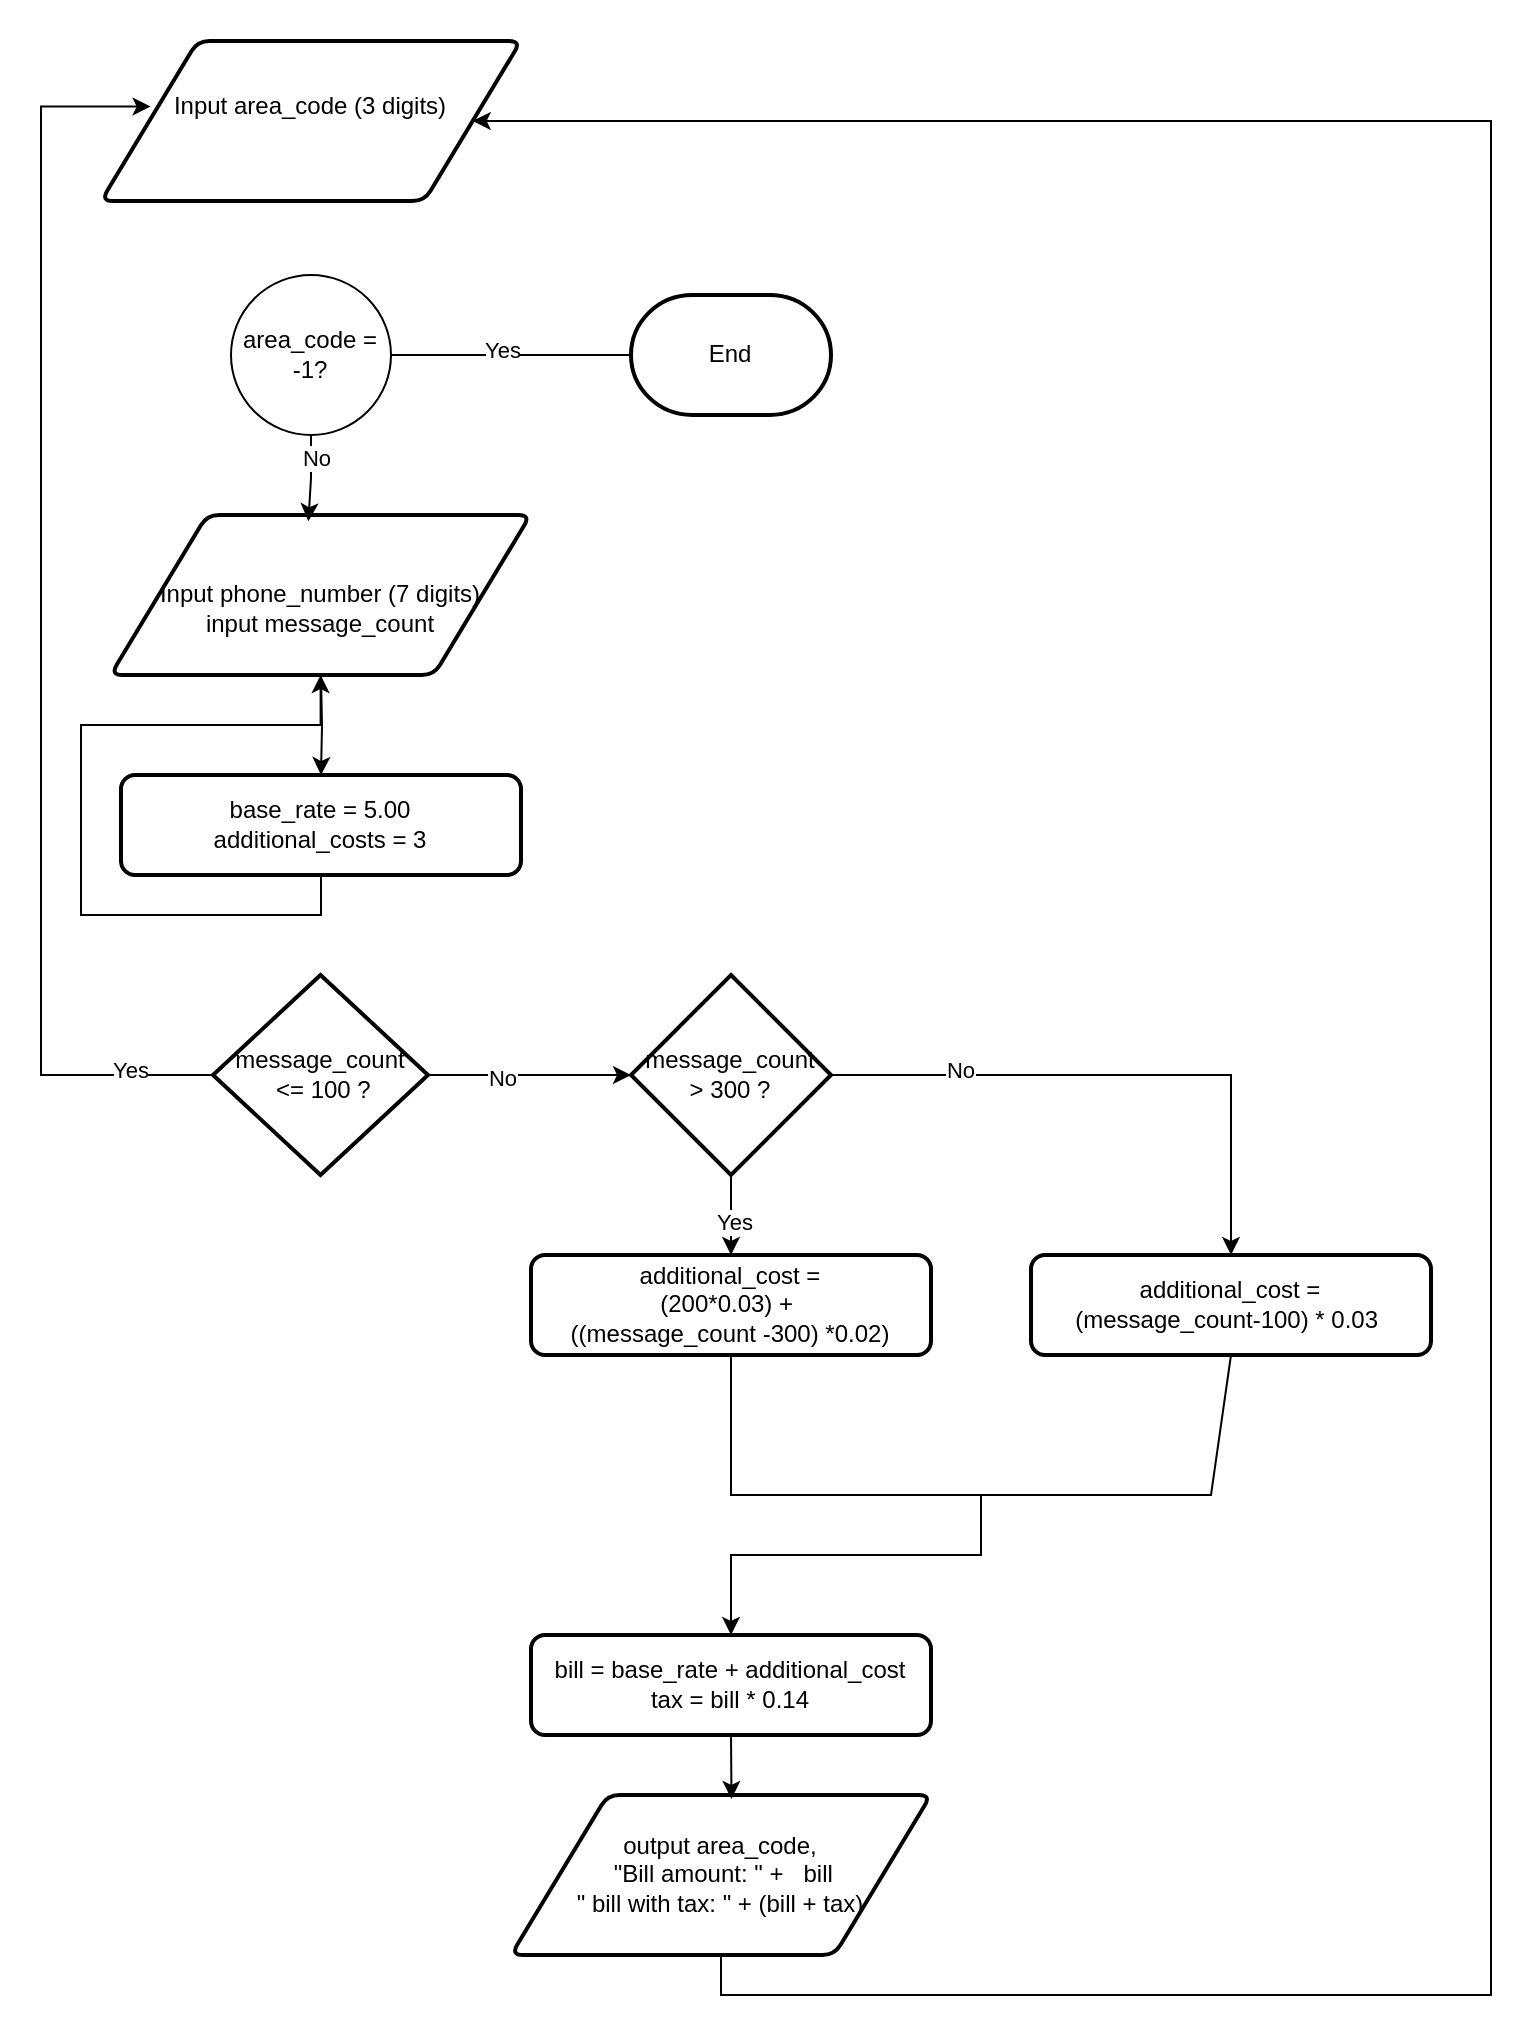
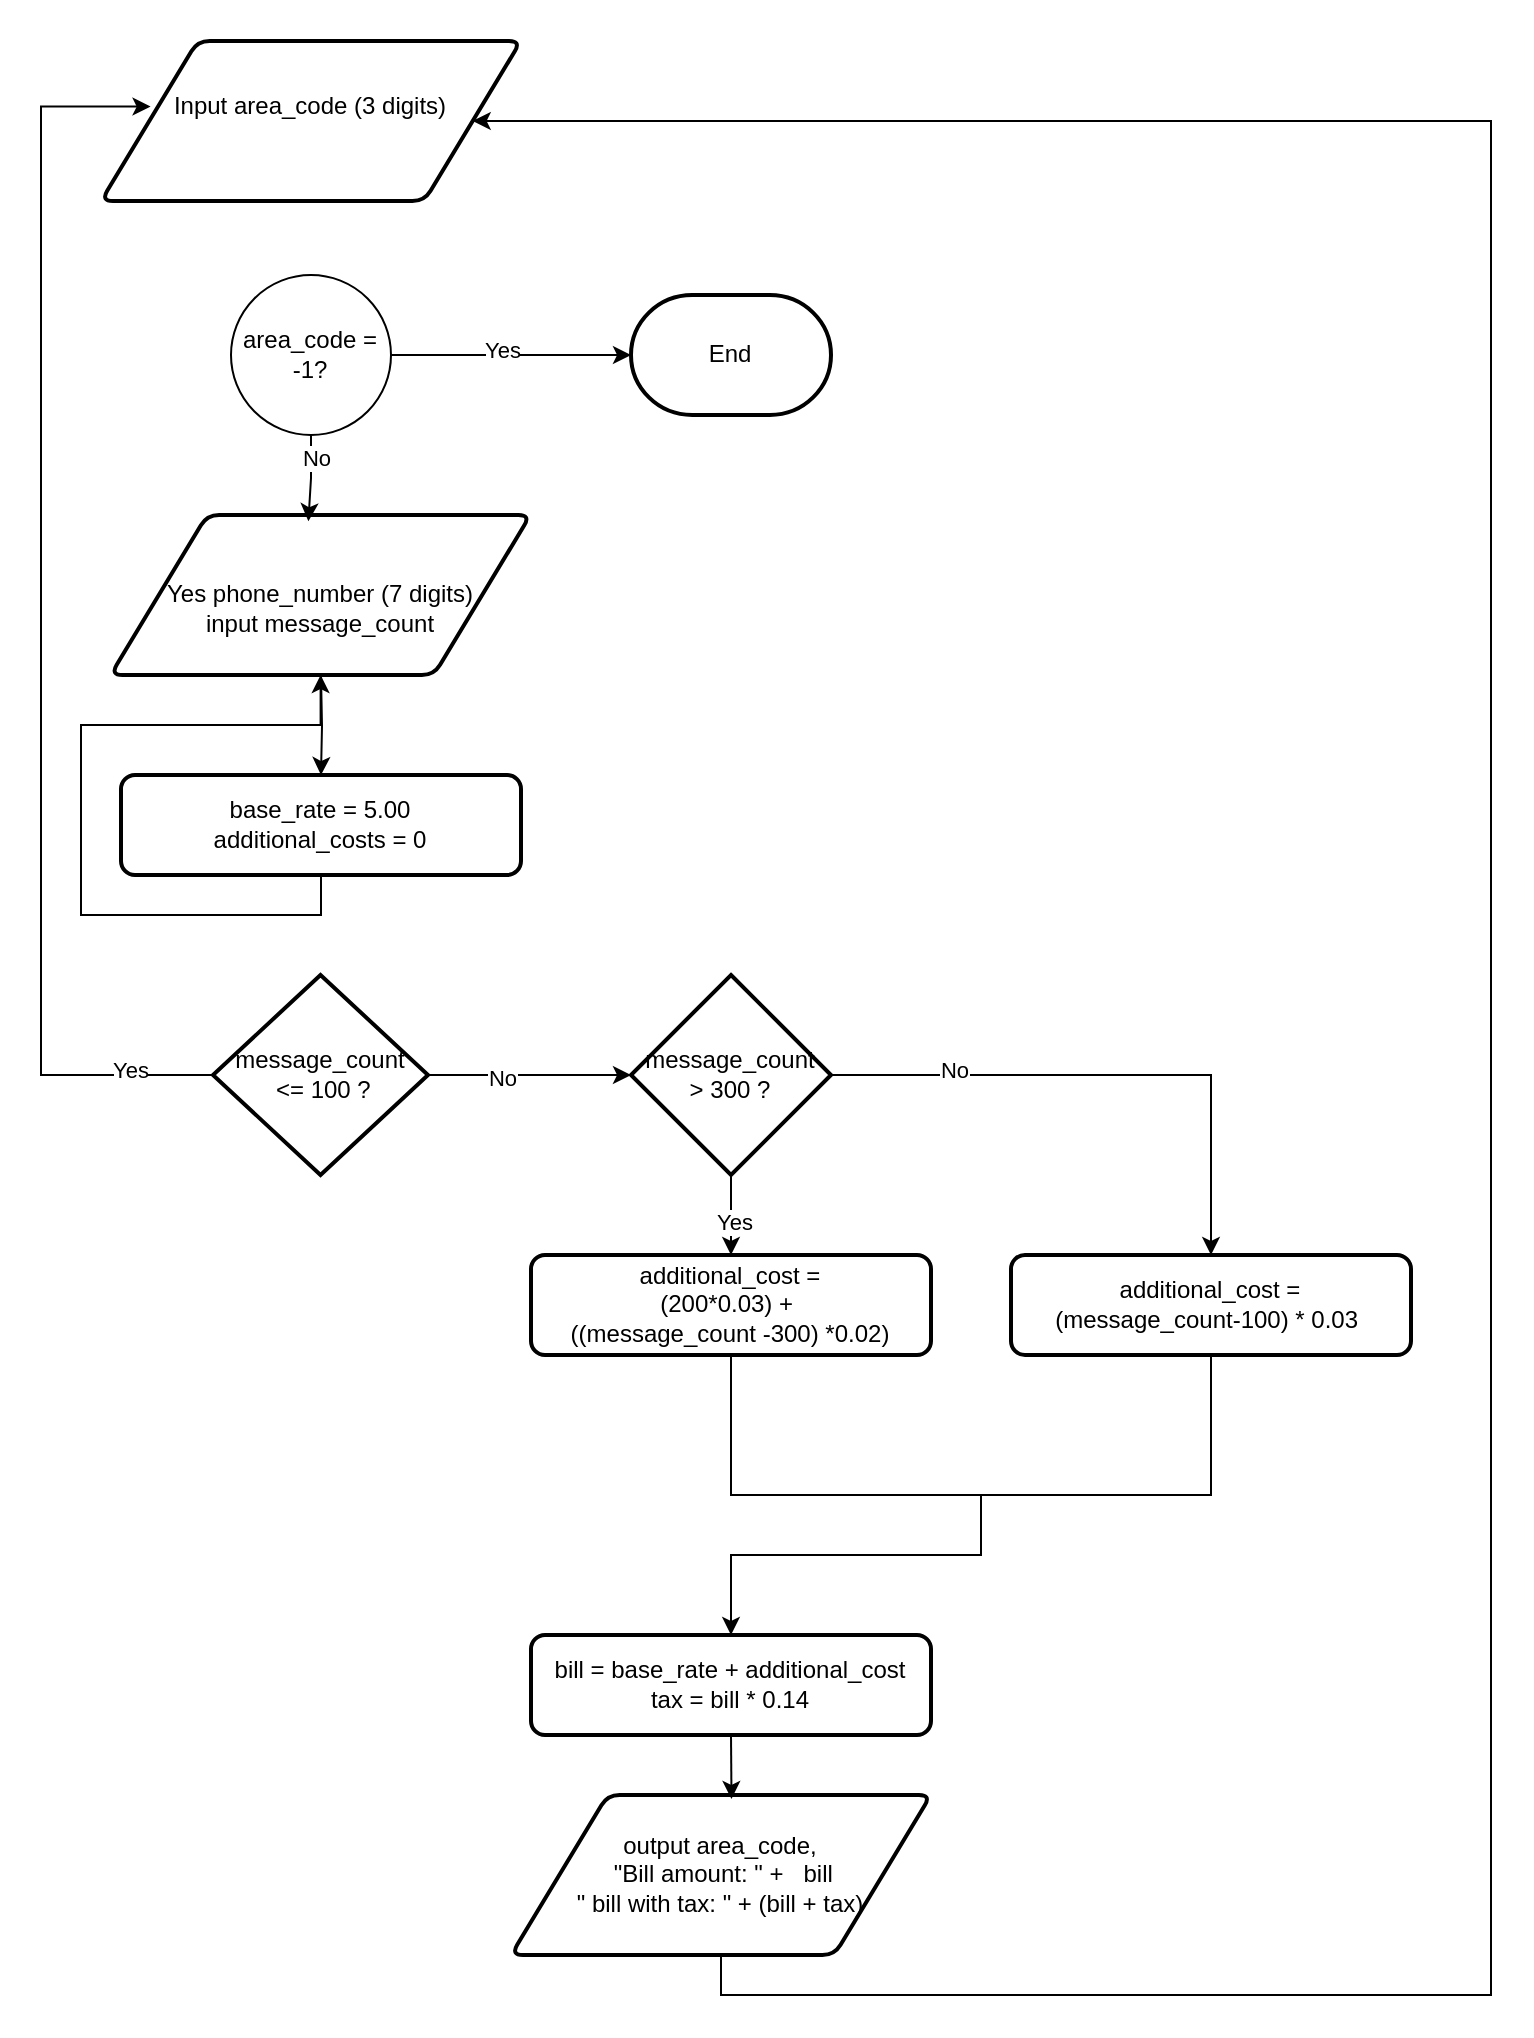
edge "area_code = -1?" -- "End": arrowhead none -> classic
node "Input phone_number (7 digits) input message_count": label "Input phone_number (7 digits) input message_count" -> "Yes phone_number (7 digits) input message_count"
node "base_rate = 5.00 additional_costs = 3": label "base_rate = 5.00 additional_costs = 3" -> "base_rate = 5.00 additional_costs = 0"
node "additional_cost = (message_count-100) * 0.03": moved (1231, 1305) -> (1211, 1305)
